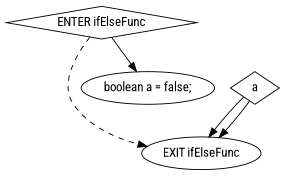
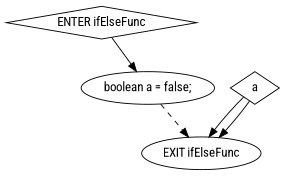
edge "ENTER ifElseFunc" -> "EXIT ifElseFunc": now "boolean a = false;" -> "EXIT ifElseFunc"
